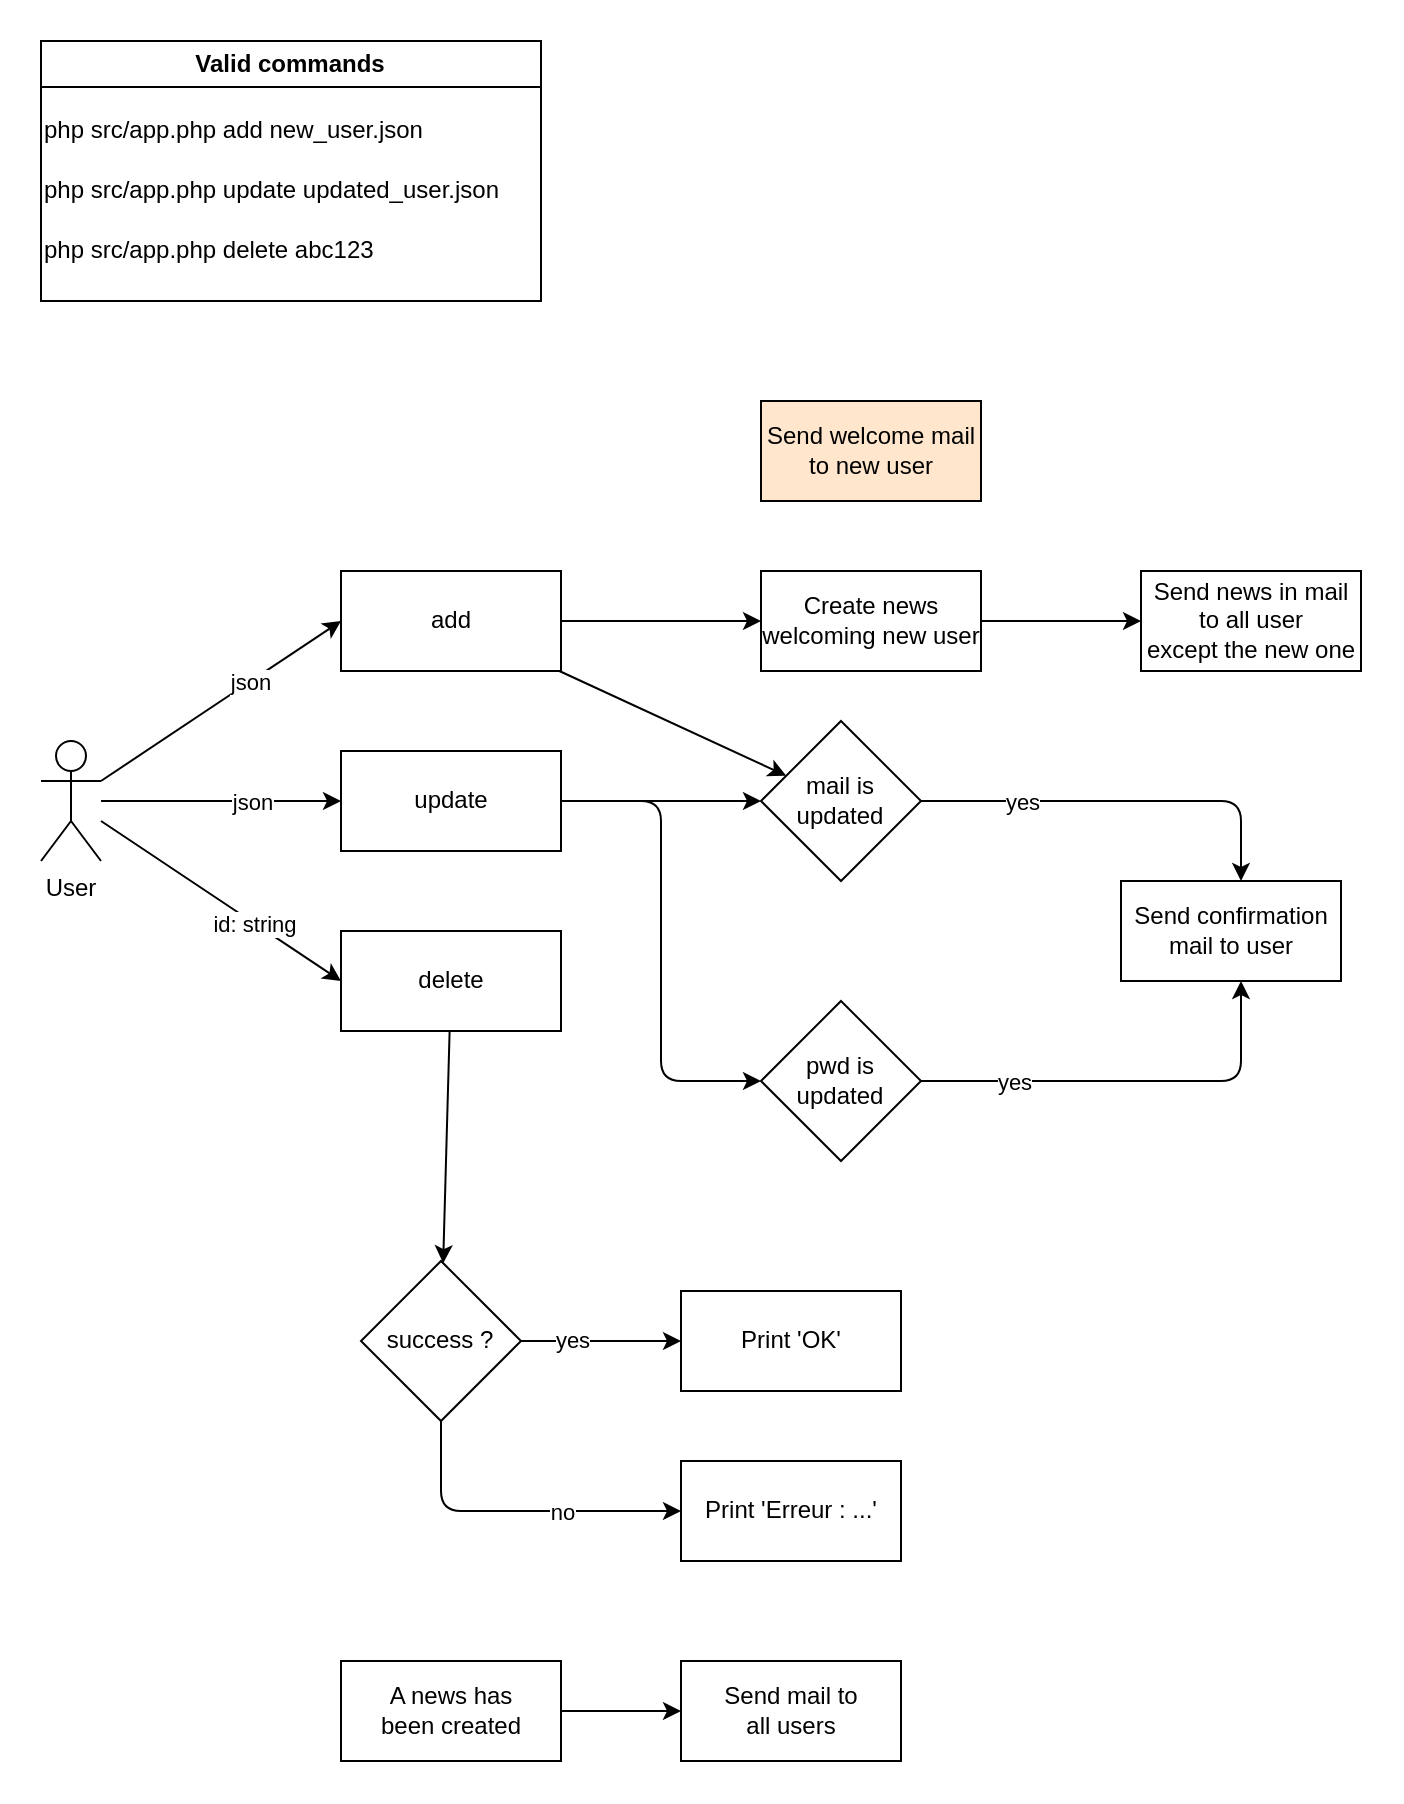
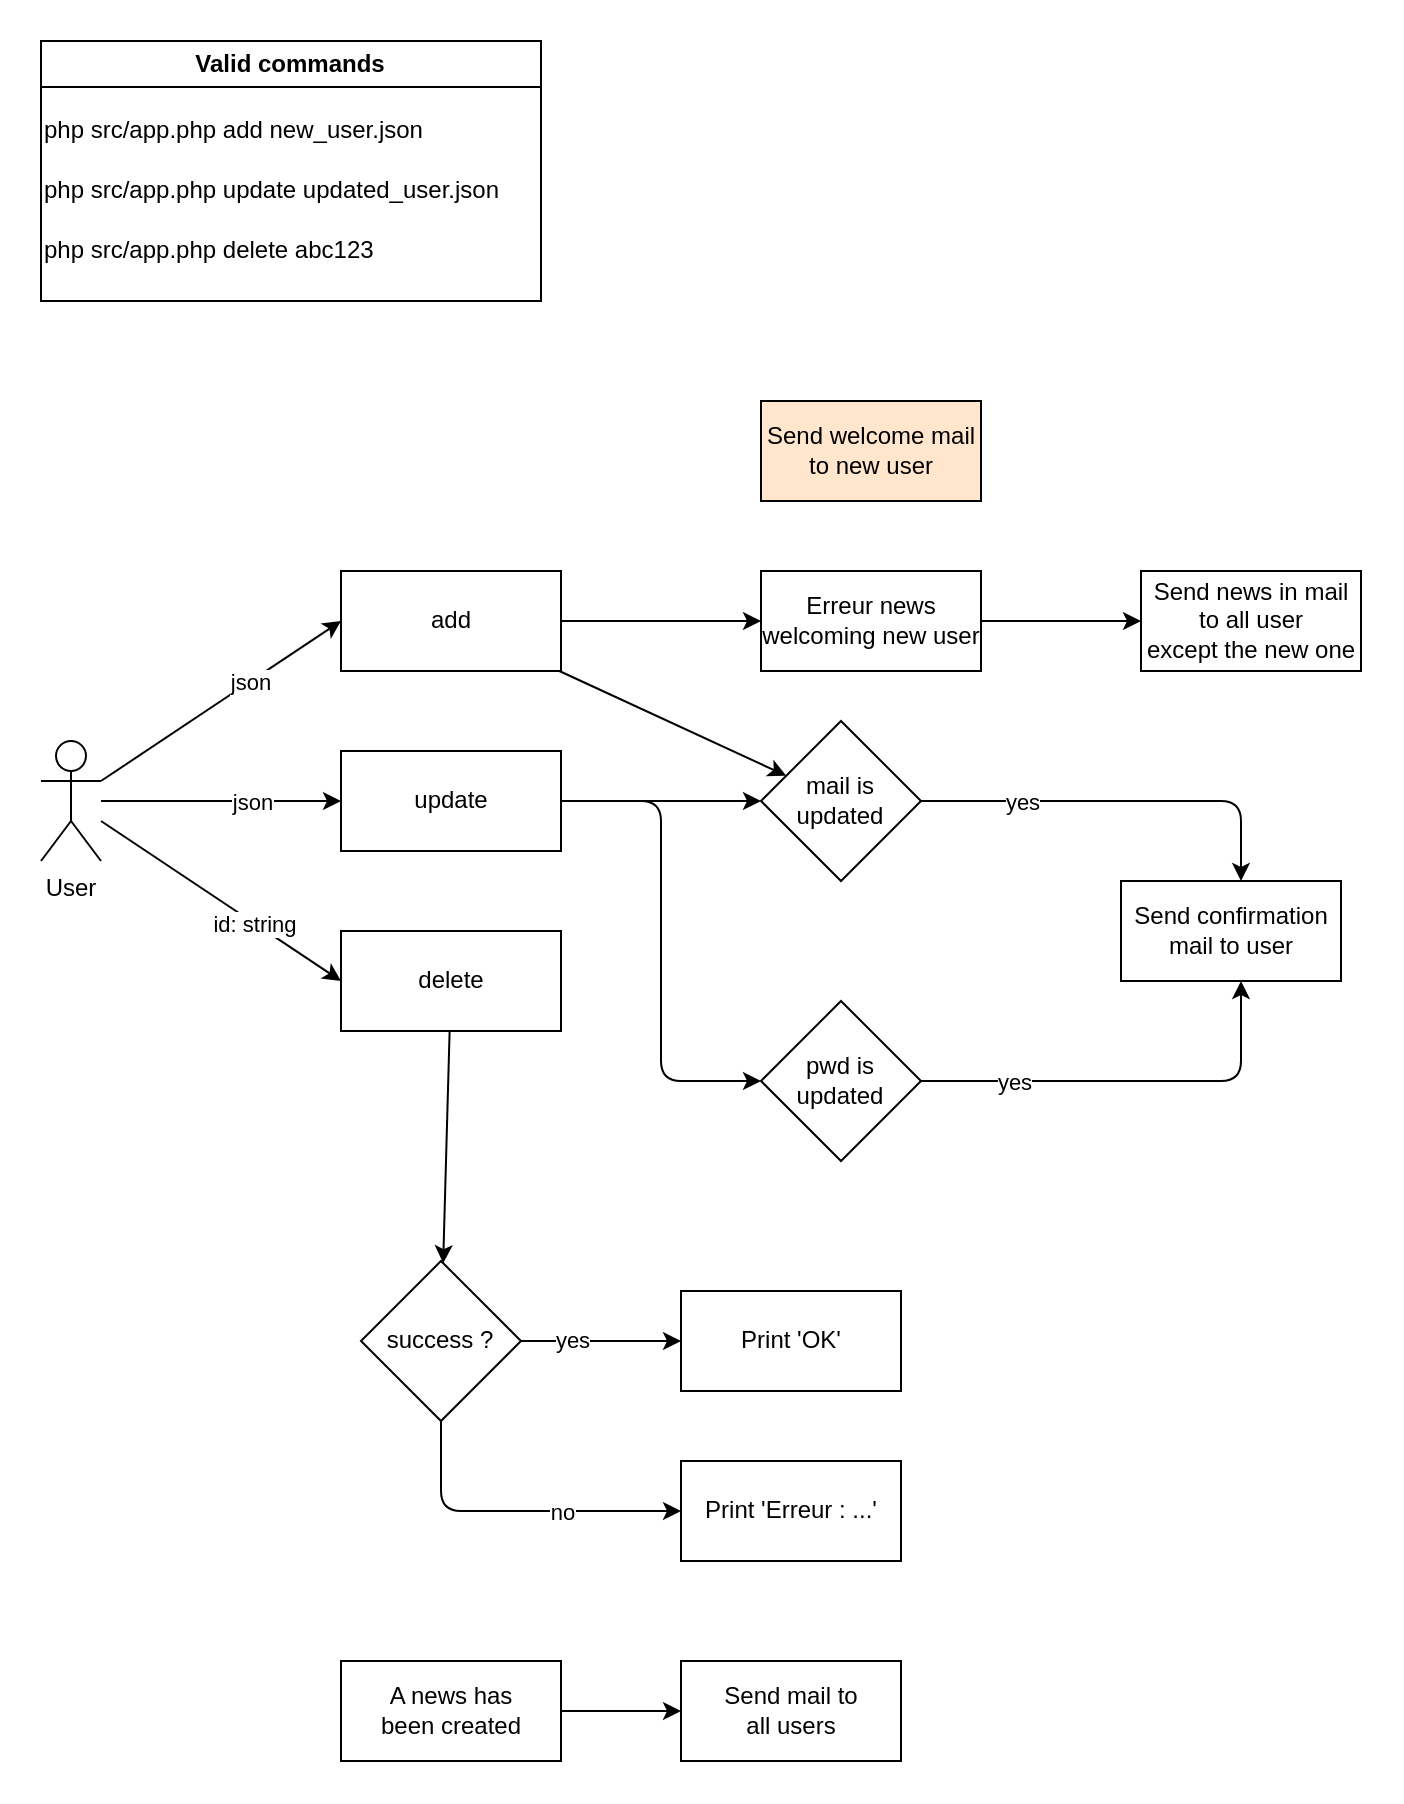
node "Create news welcoming new user": label "Create news welcoming new user" -> "Erreur news welcoming new user"
